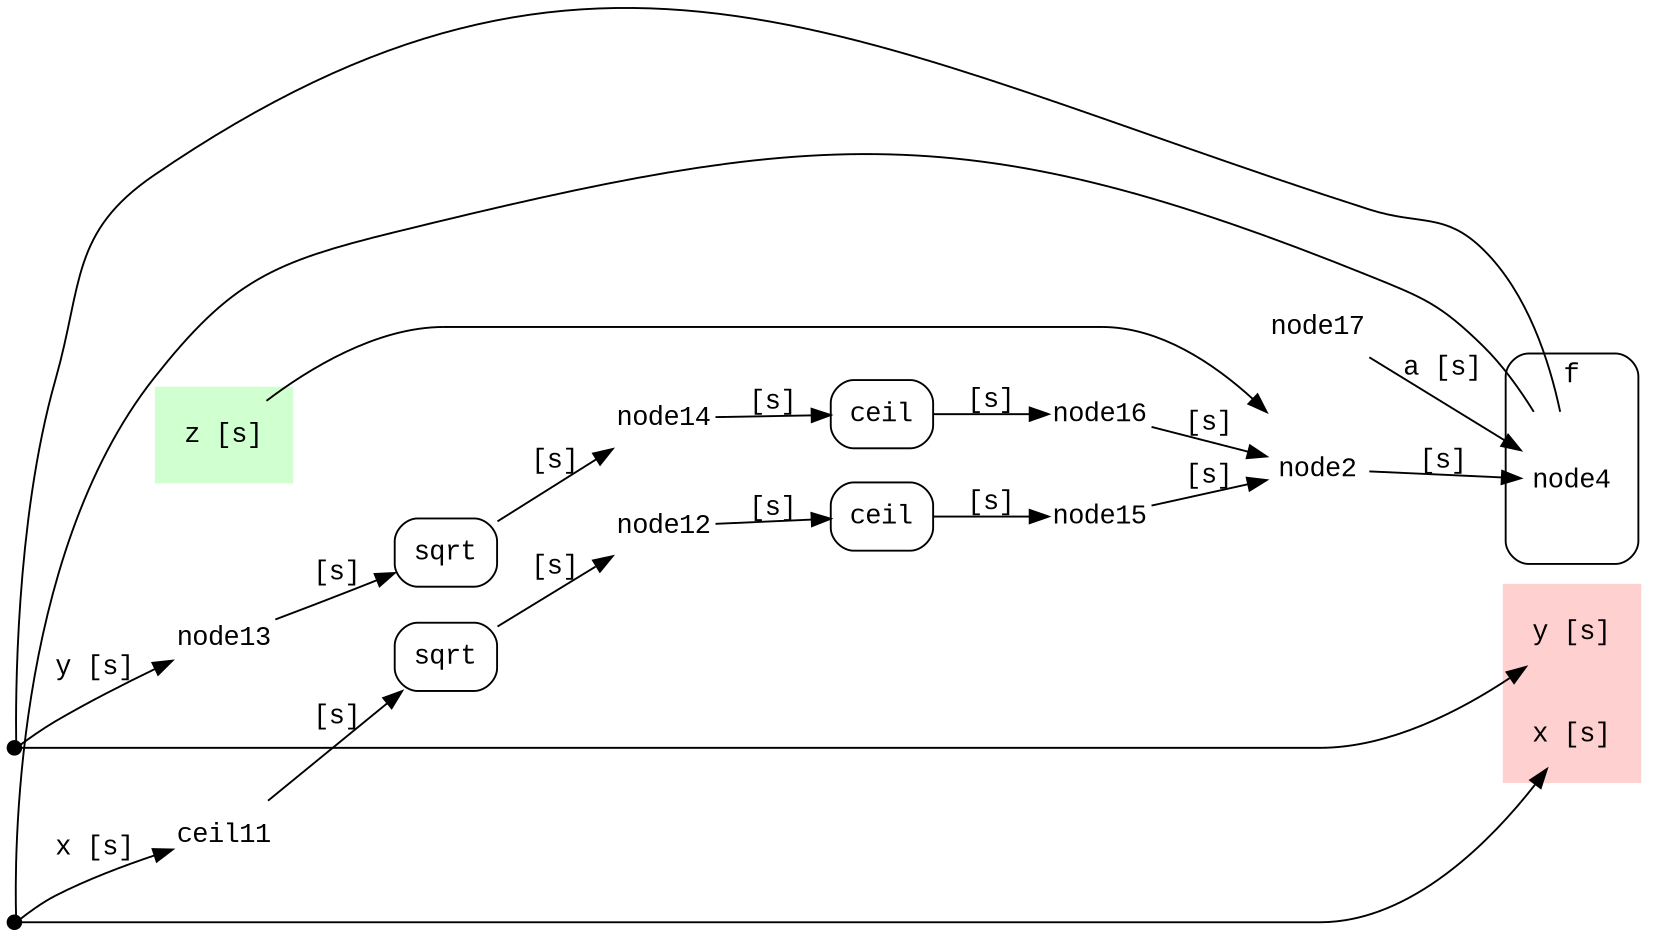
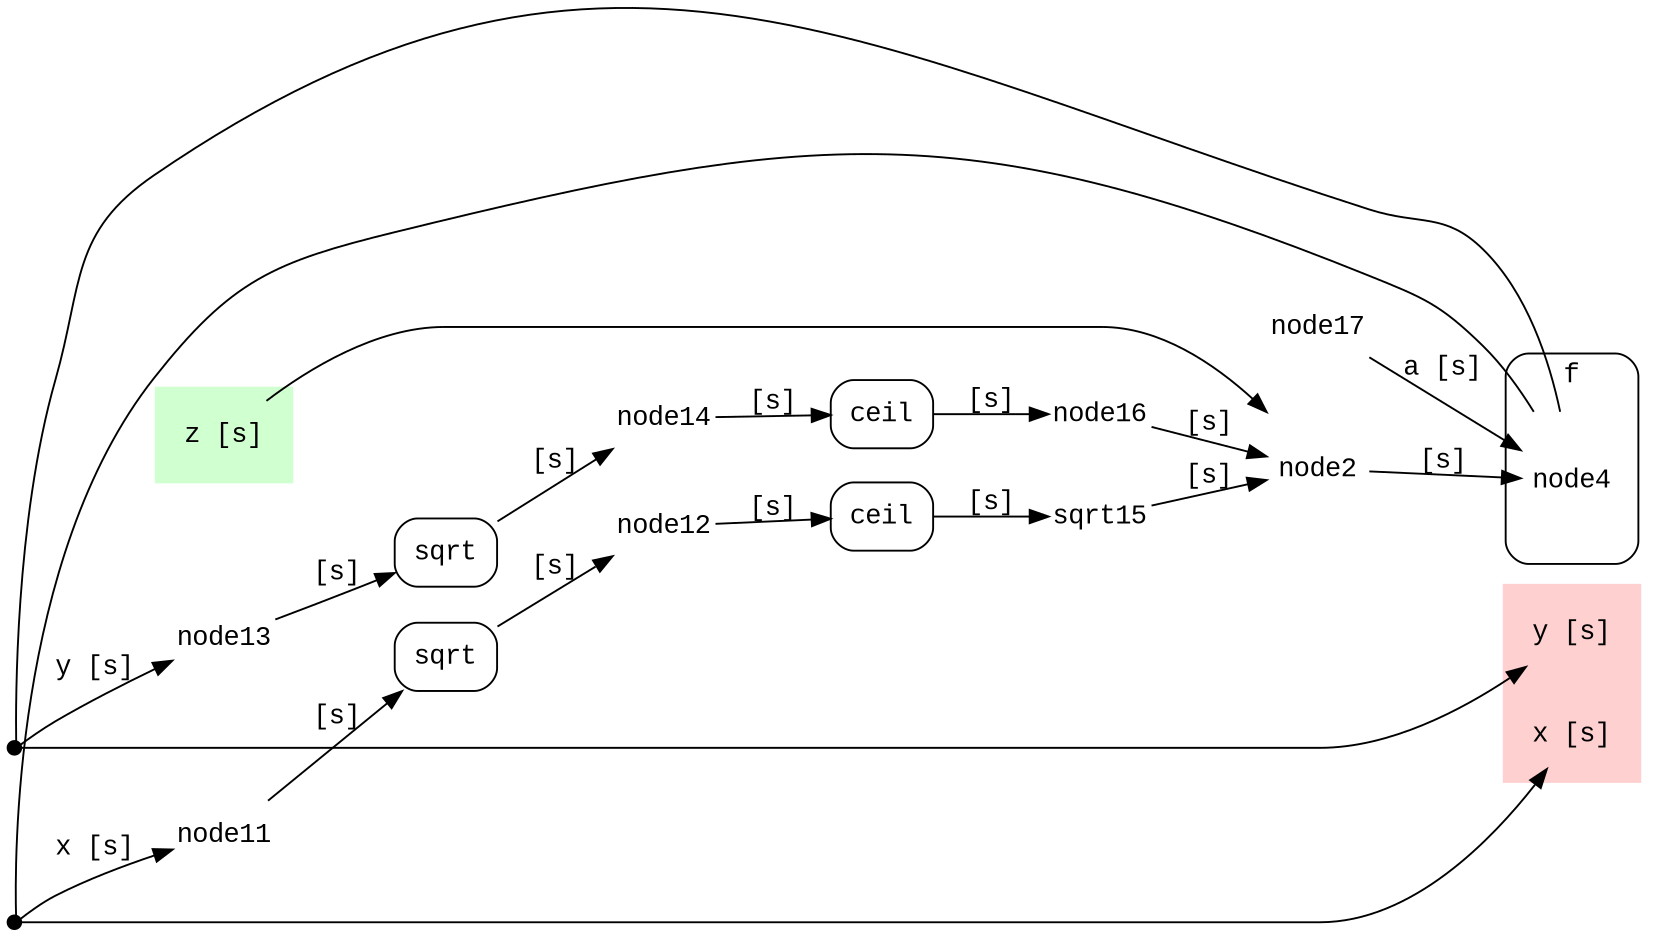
node "node15": label "node15" -> "sqrt15"
node "ceil11": label "ceil11" -> "node11"
